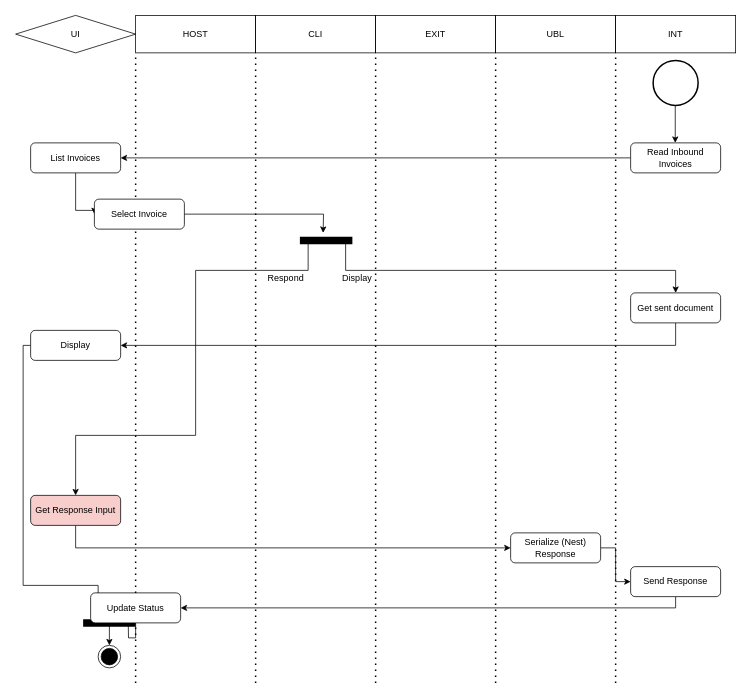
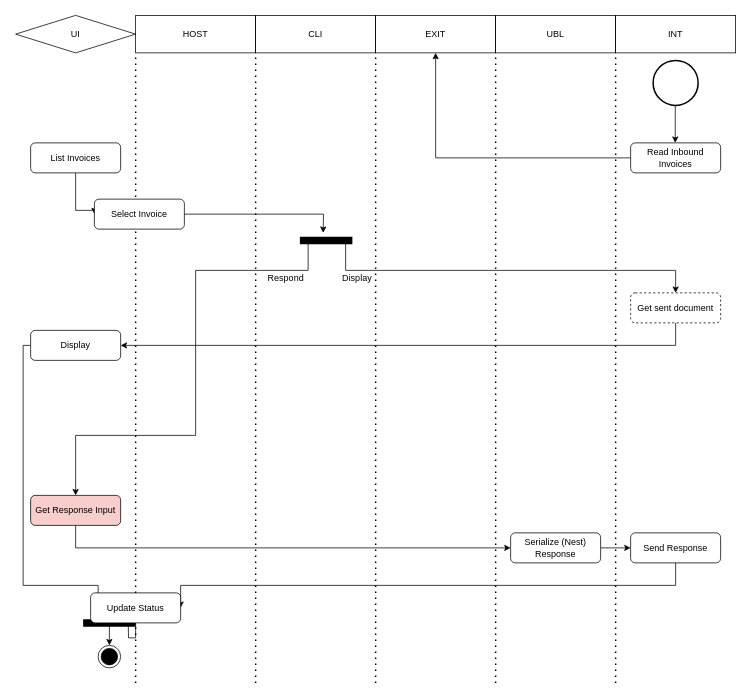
edge "Read Inbound Invoices" -> "List Invoices": now "Read Inbound Invoices" -> "EXIT"
node "Get sent document": style solid -> dashed
node "Send Response": moved (675, 582) -> (675, 548)
